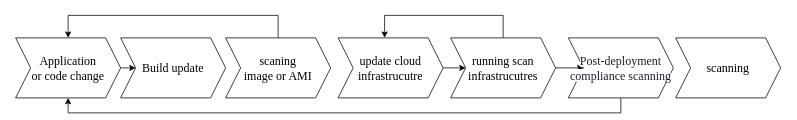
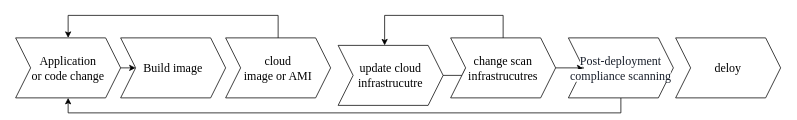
node "Build update": label "Build update" -> "Build image"
node "scaningimage or AMI": label "scaningimage or AMI" -> "cloudimage or AMI"
node "update cloud infrastrucutre": moved (390, 68) -> (390, 75)
node "running scan infrastrucutres": label "running scan infrastrucutres" -> "change scan infrastrucutres"
node "scanning": label "scanning" -> "deloy"
